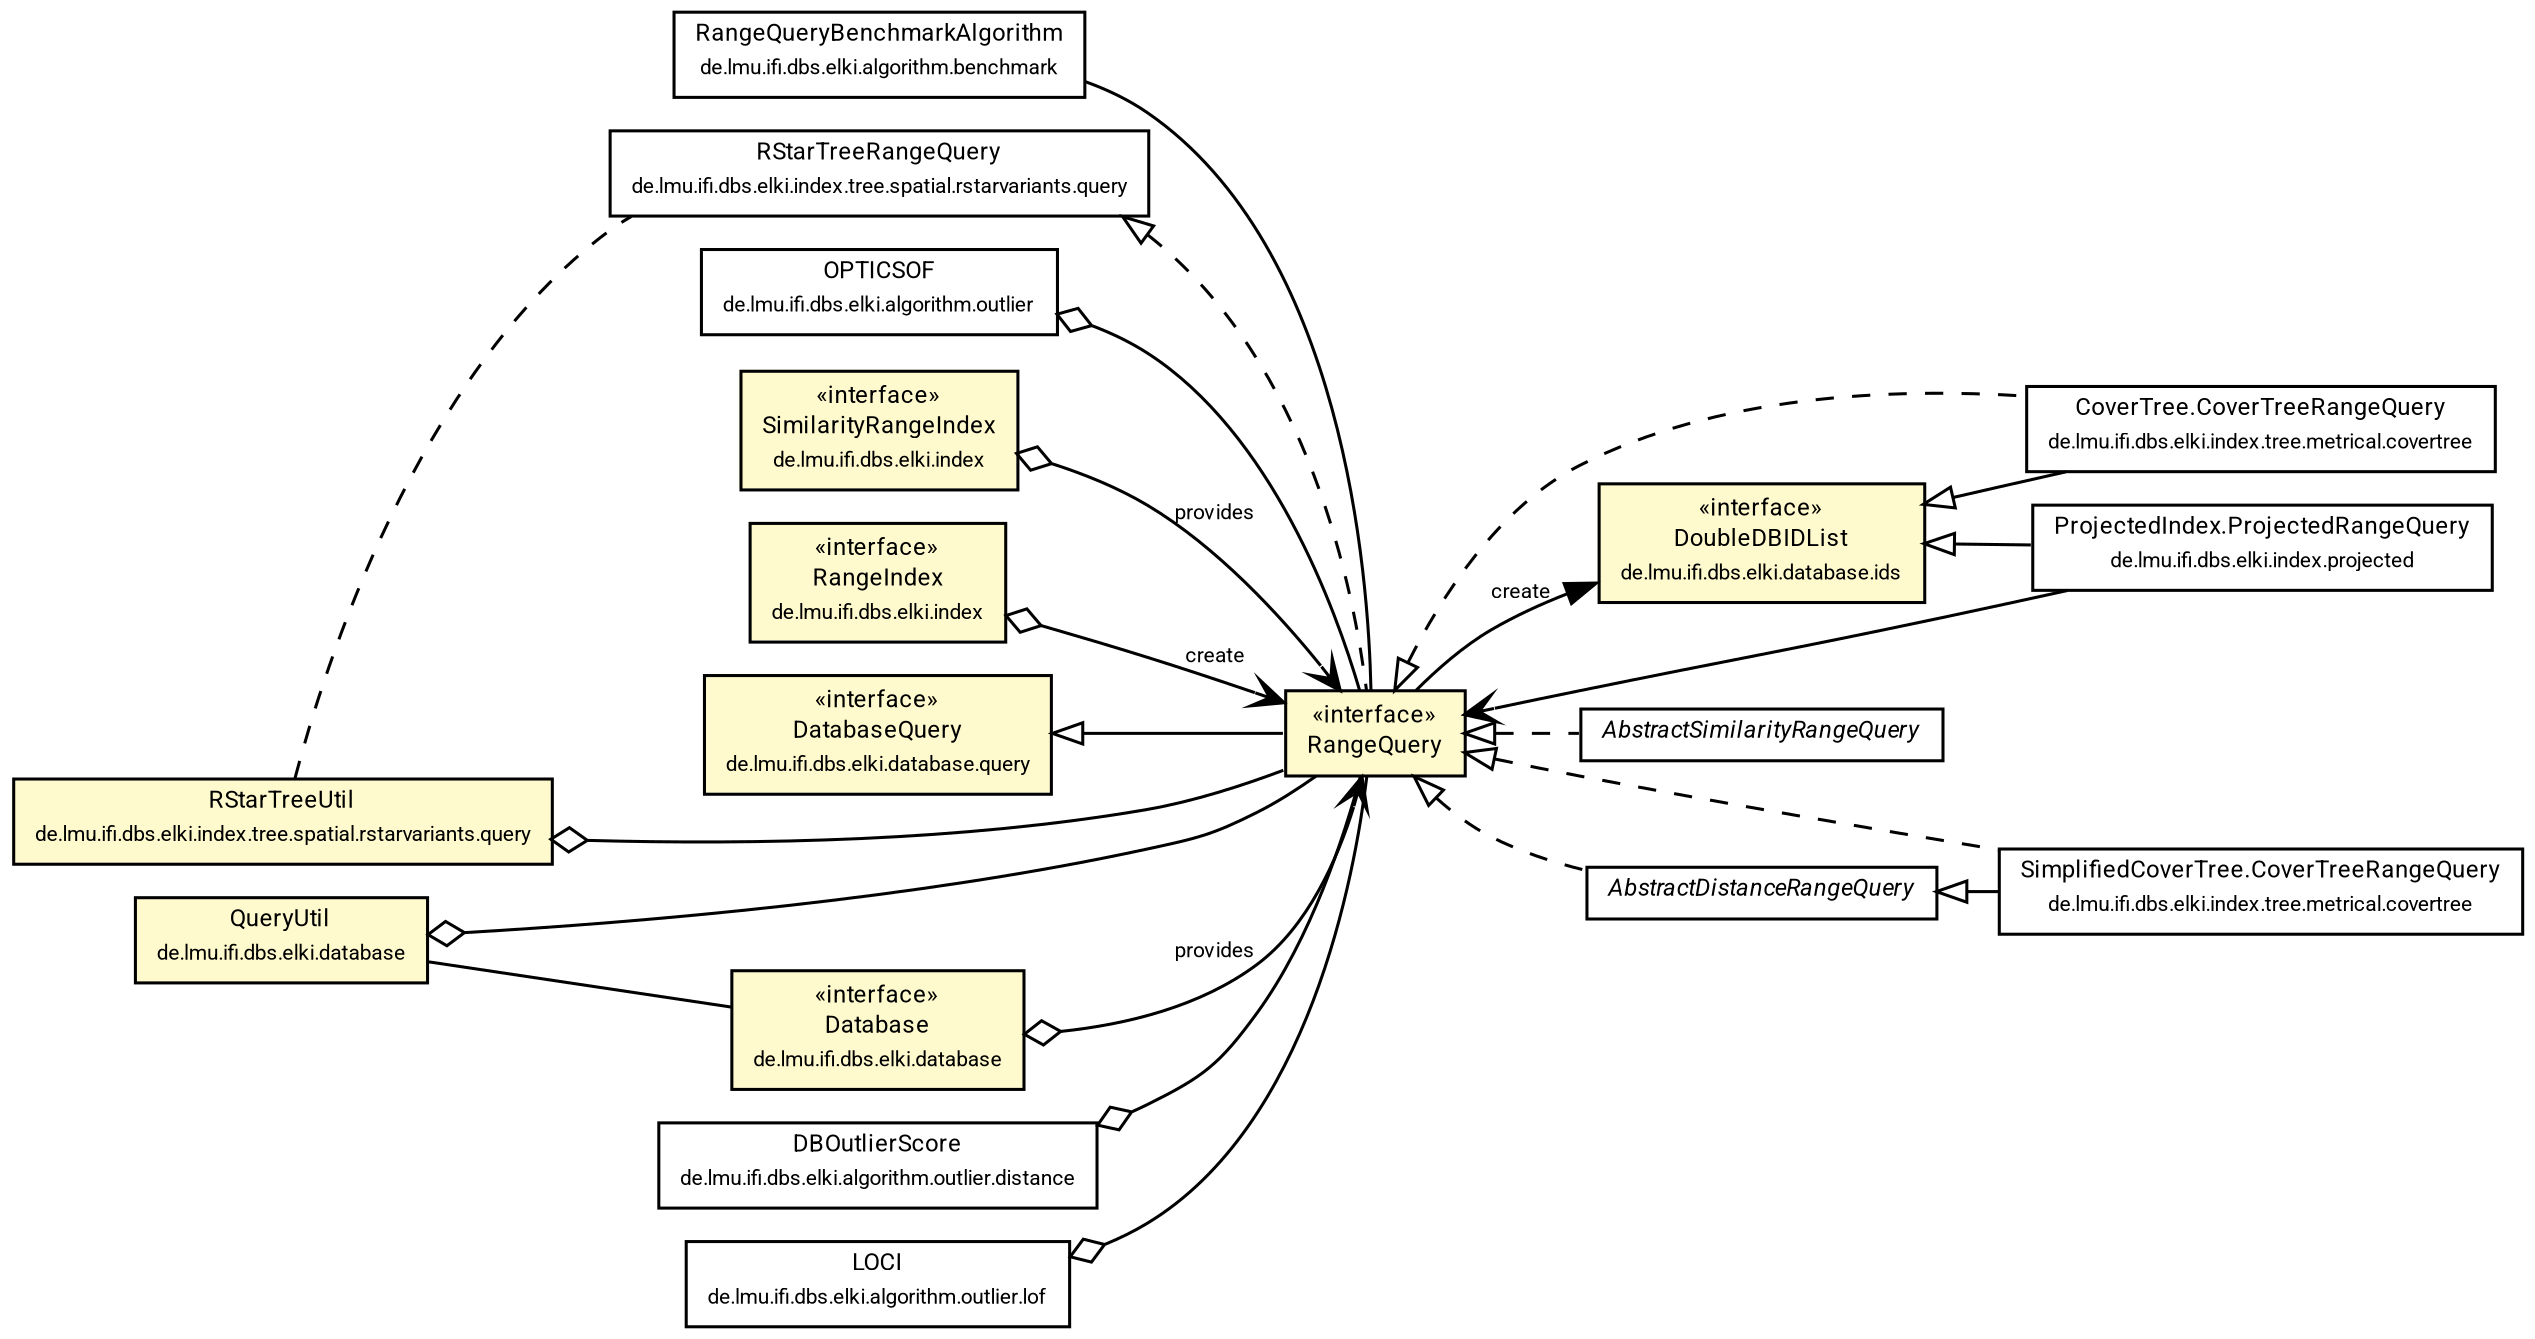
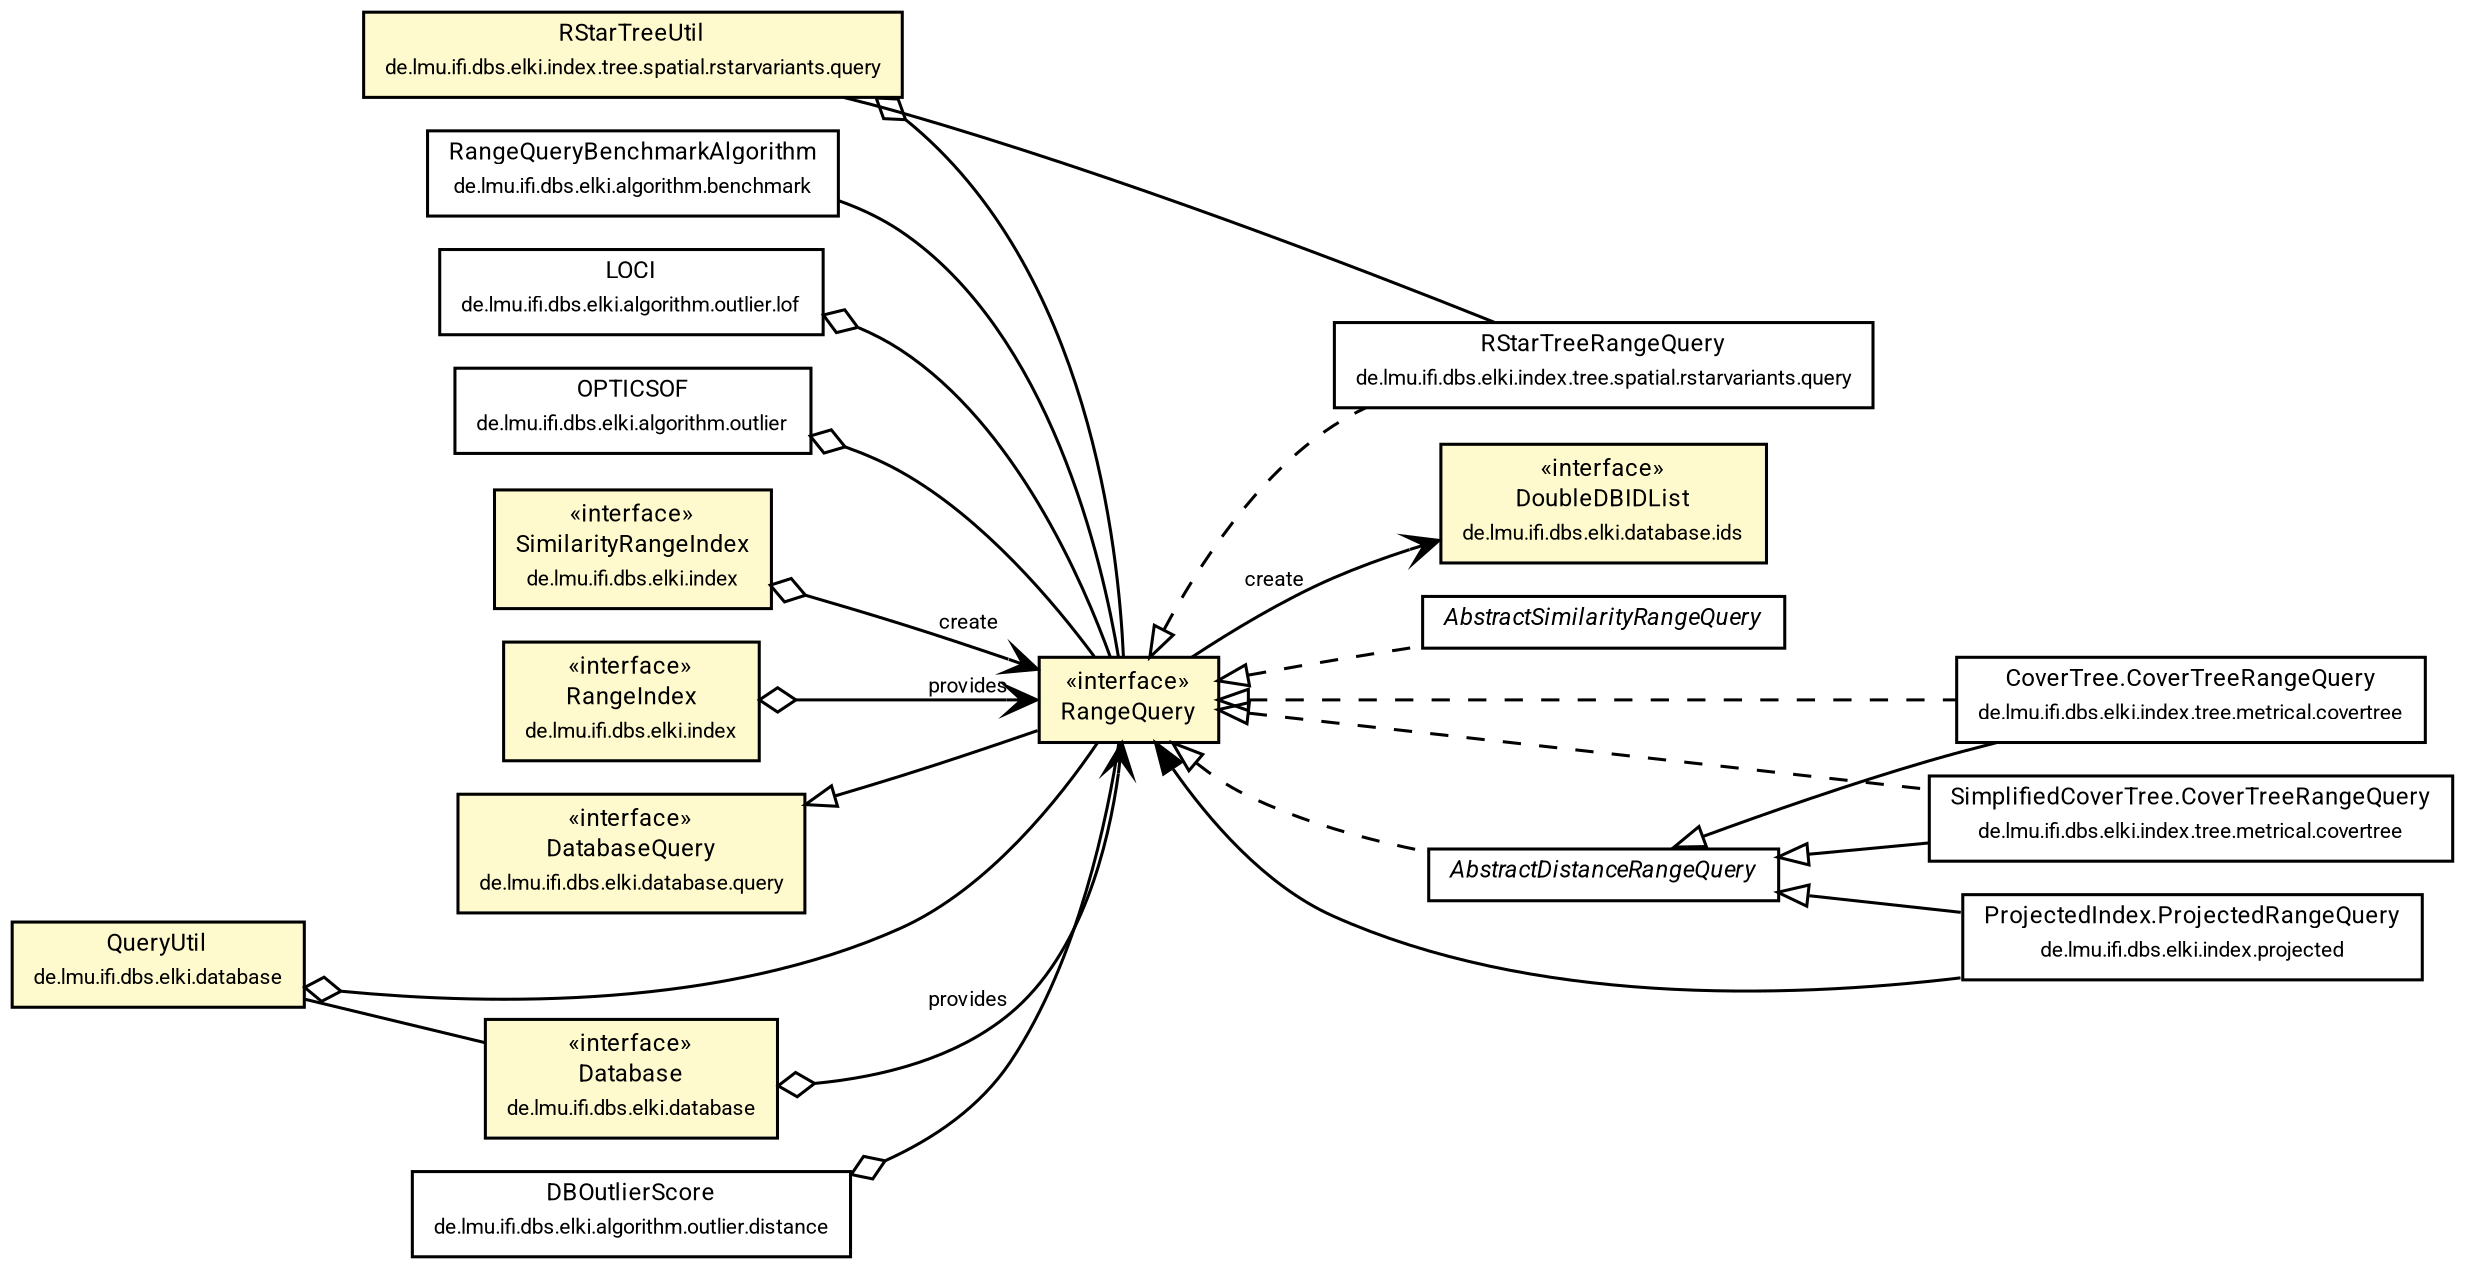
edge "RangeQuery" -> "RStarTreeRangeQuery": reversed
edge "RStarTreeRangeQuery" -- "RStarTreeUtil": style dashed -> solid
edge "CoverTree.CoverTreeRangeQuery" -> "DoubleDBIDList": now "CoverTree.CoverTreeRangeQuery" -> "AbstractDistanceRangeQuery"
edge "SimilarityRangeIndex" -- "RangeQuery": label "provides" -> "create"
edge "ProjectedIndex.ProjectedRangeQuery" -> "DoubleDBIDList": now "ProjectedIndex.ProjectedRangeQuery" -> "AbstractDistanceRangeQuery"
edge "RangeQuery" -> "DoubleDBIDList": arrowhead normal -> open
edge "ProjectedIndex.ProjectedRangeQuery" -> "RangeQuery": arrowhead open -> normal
edge "RangeIndex" -- "RangeQuery": label "create" -> "provides"
